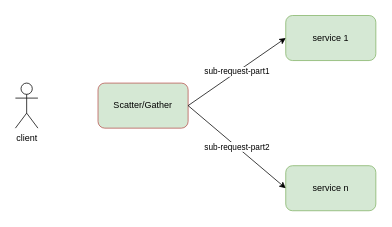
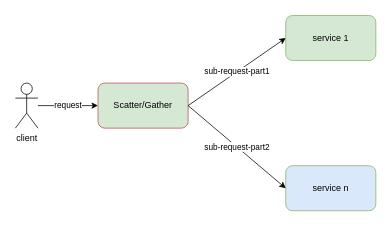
edge "client" -> "Scatter/Gather": added, label "request"
node "service n": fillcolor #d5e8d4 -> #dae8fc
